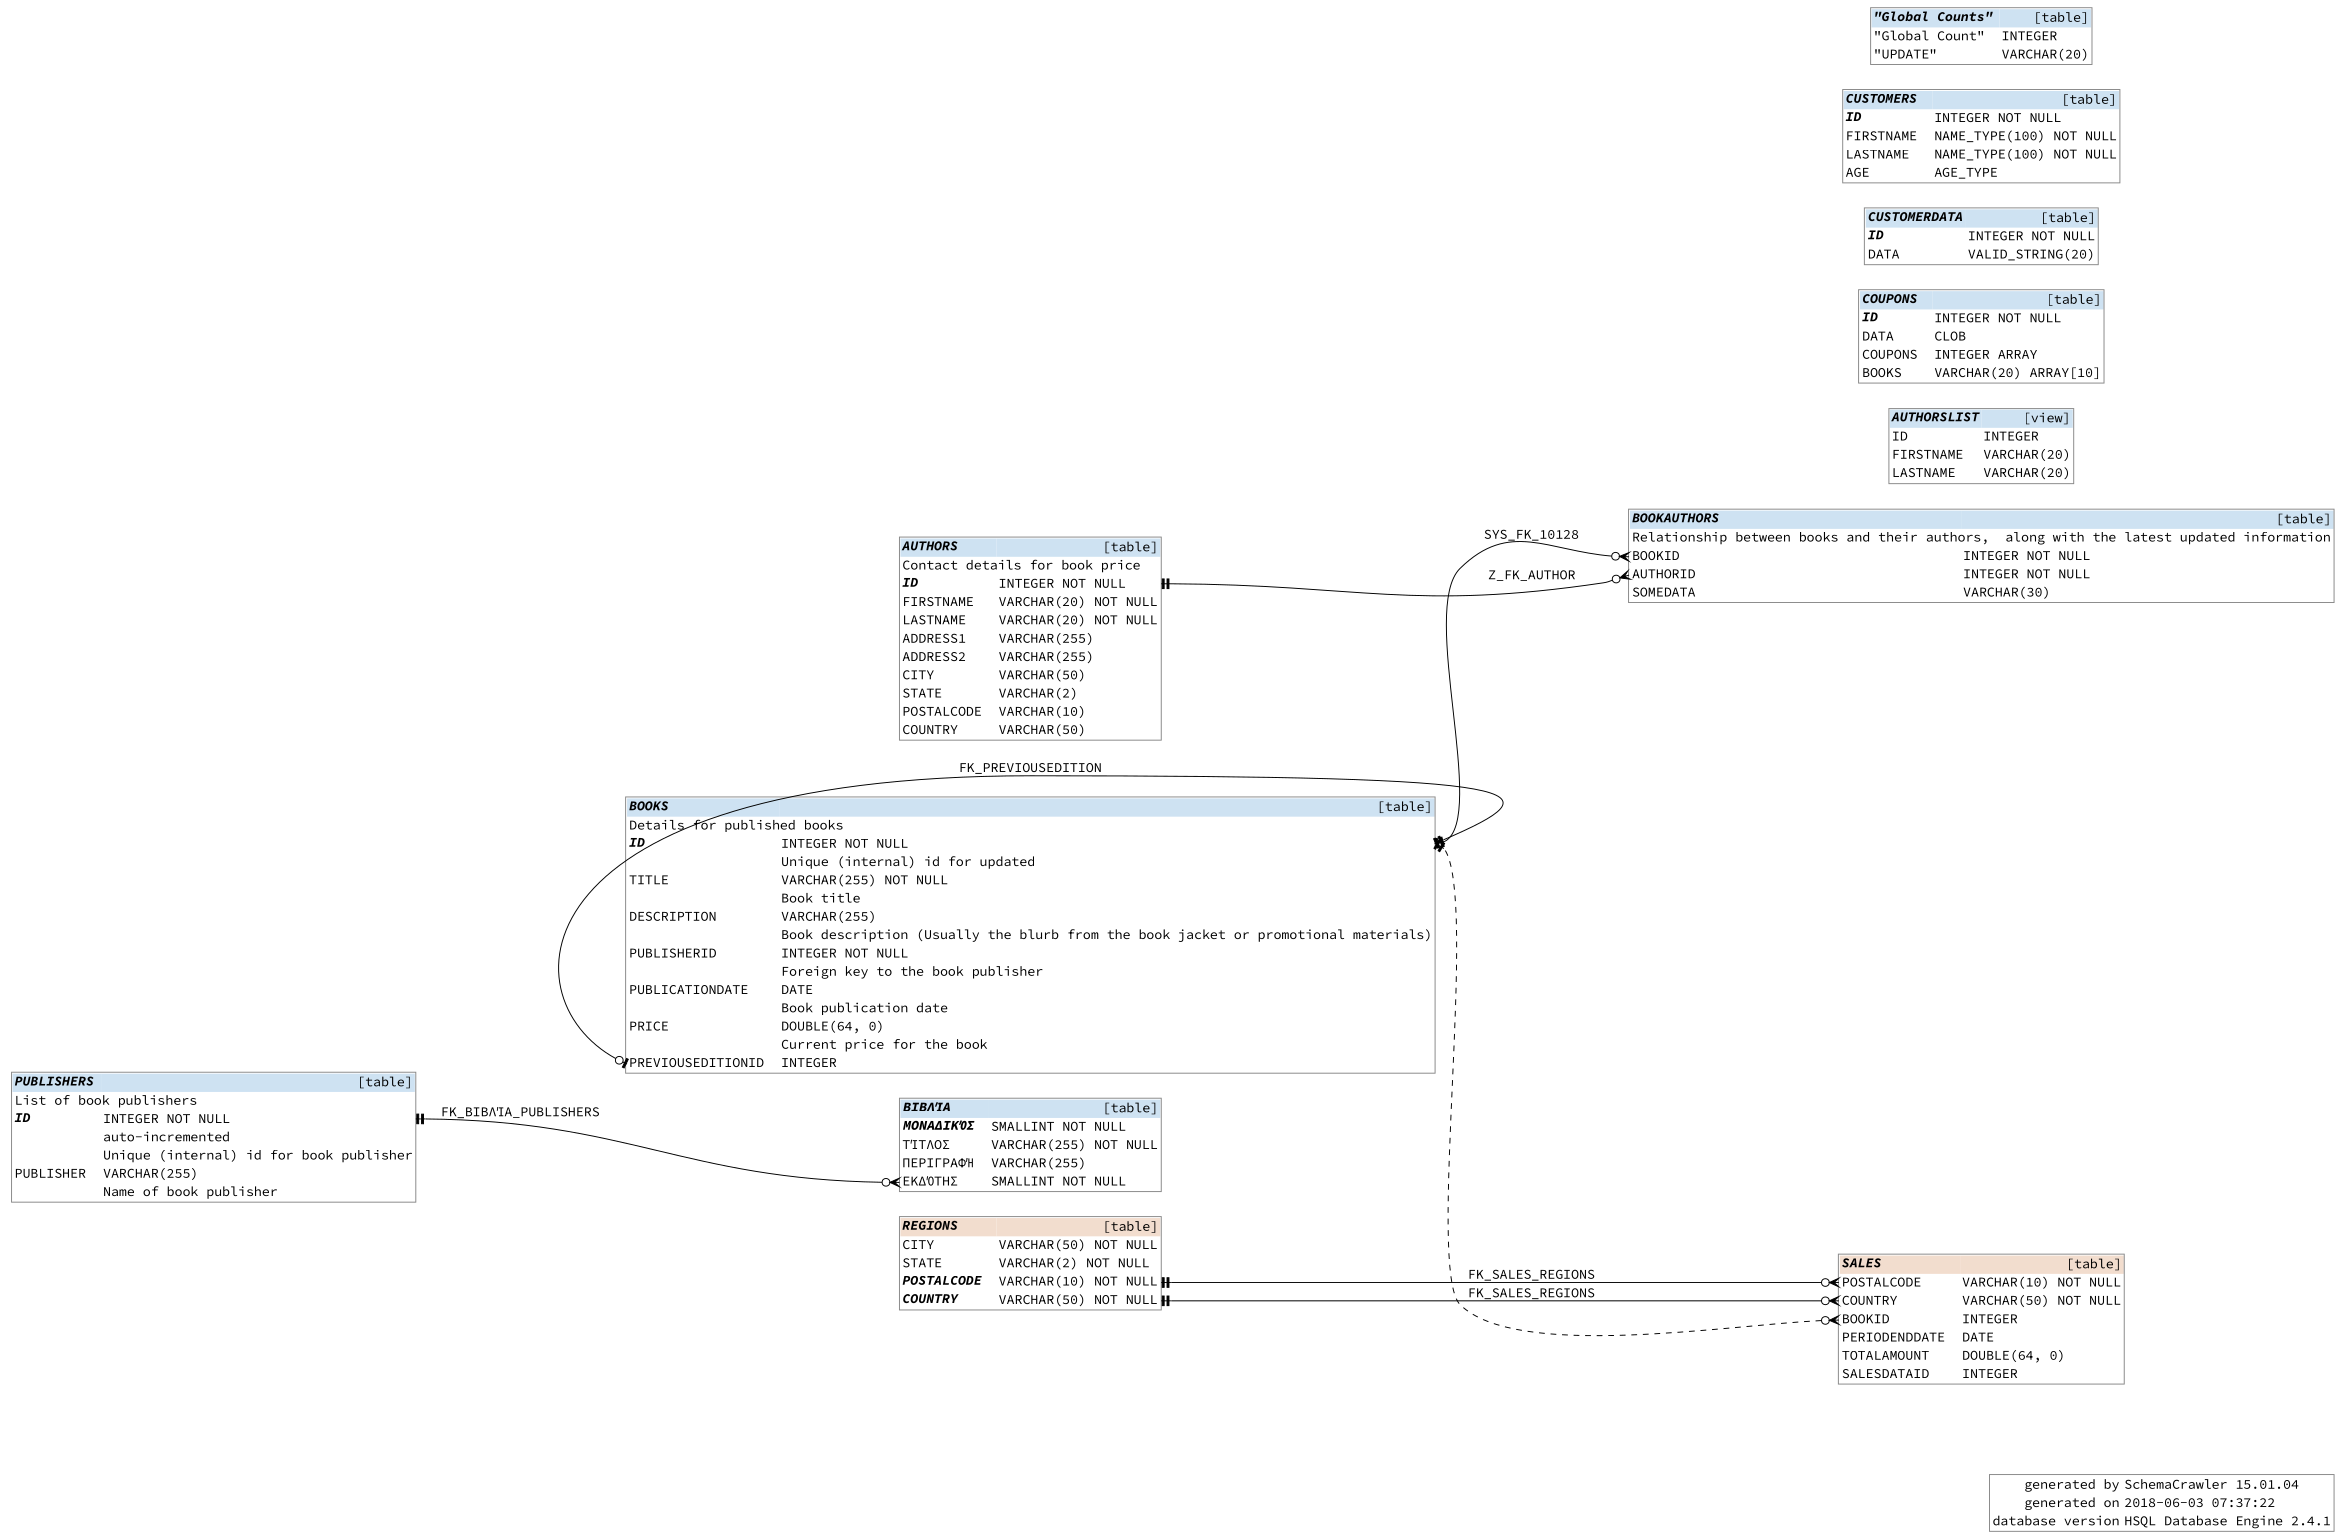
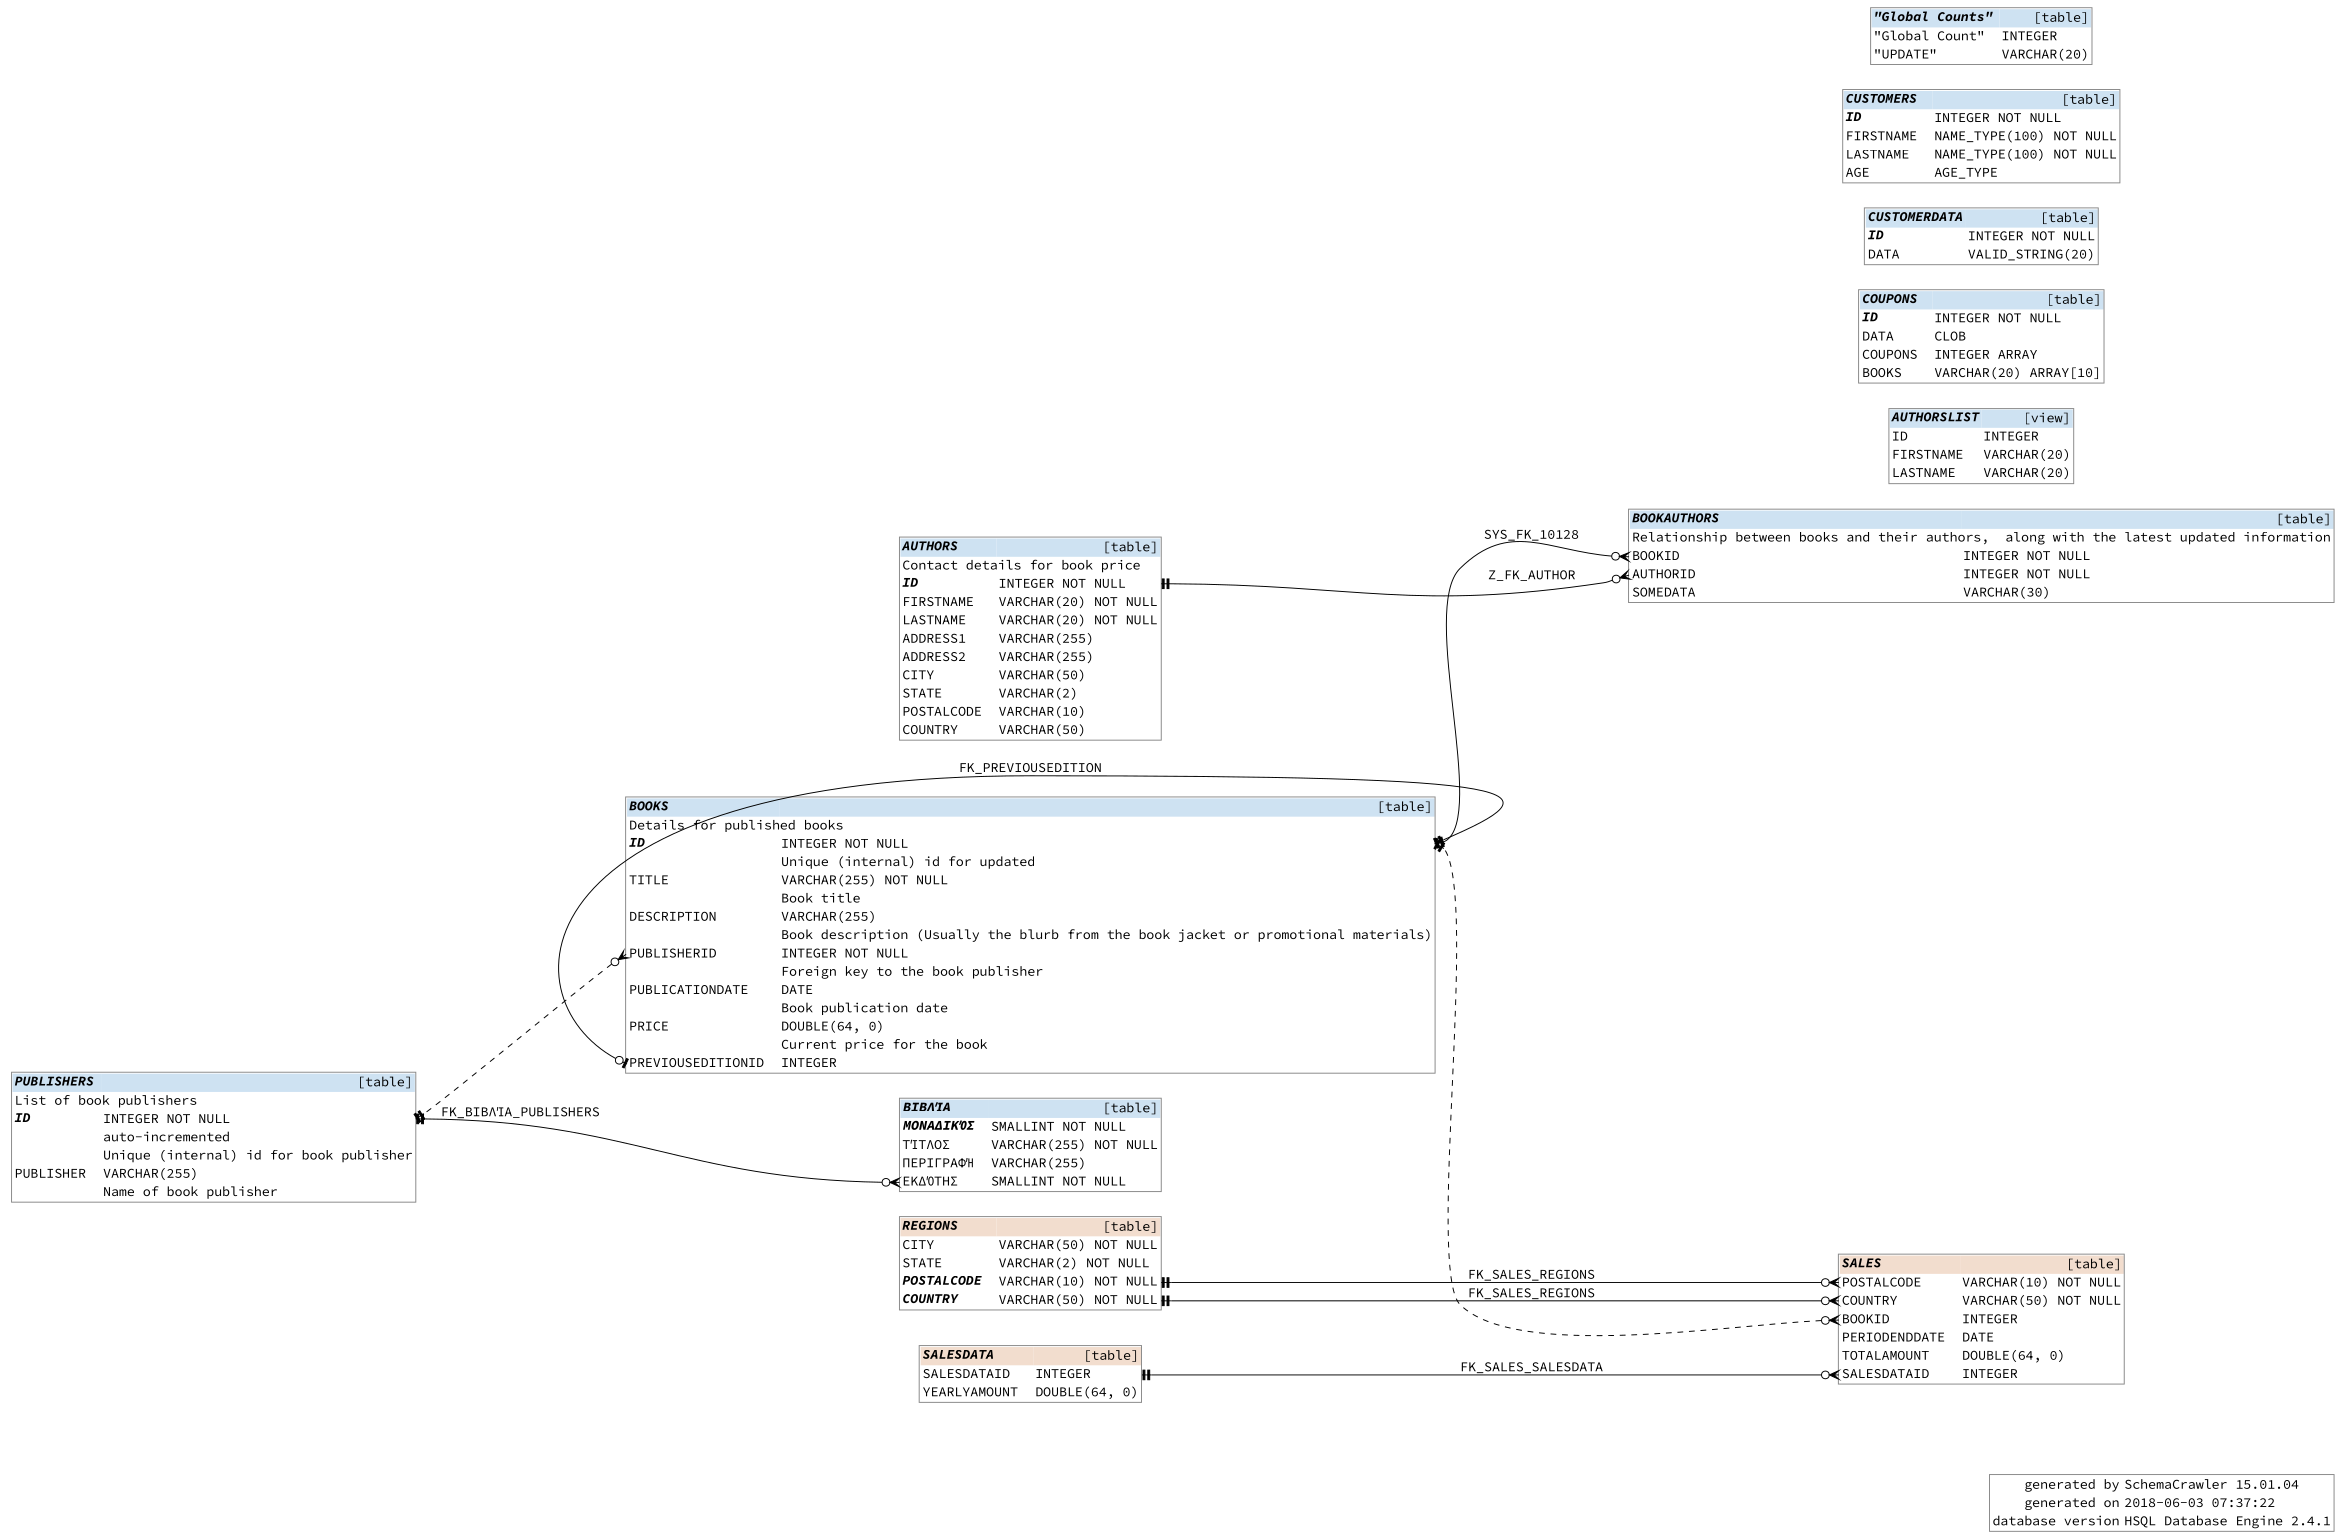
edge "BOOKS" -- "PUBLISHERS": added
node "SALESDATA": added
